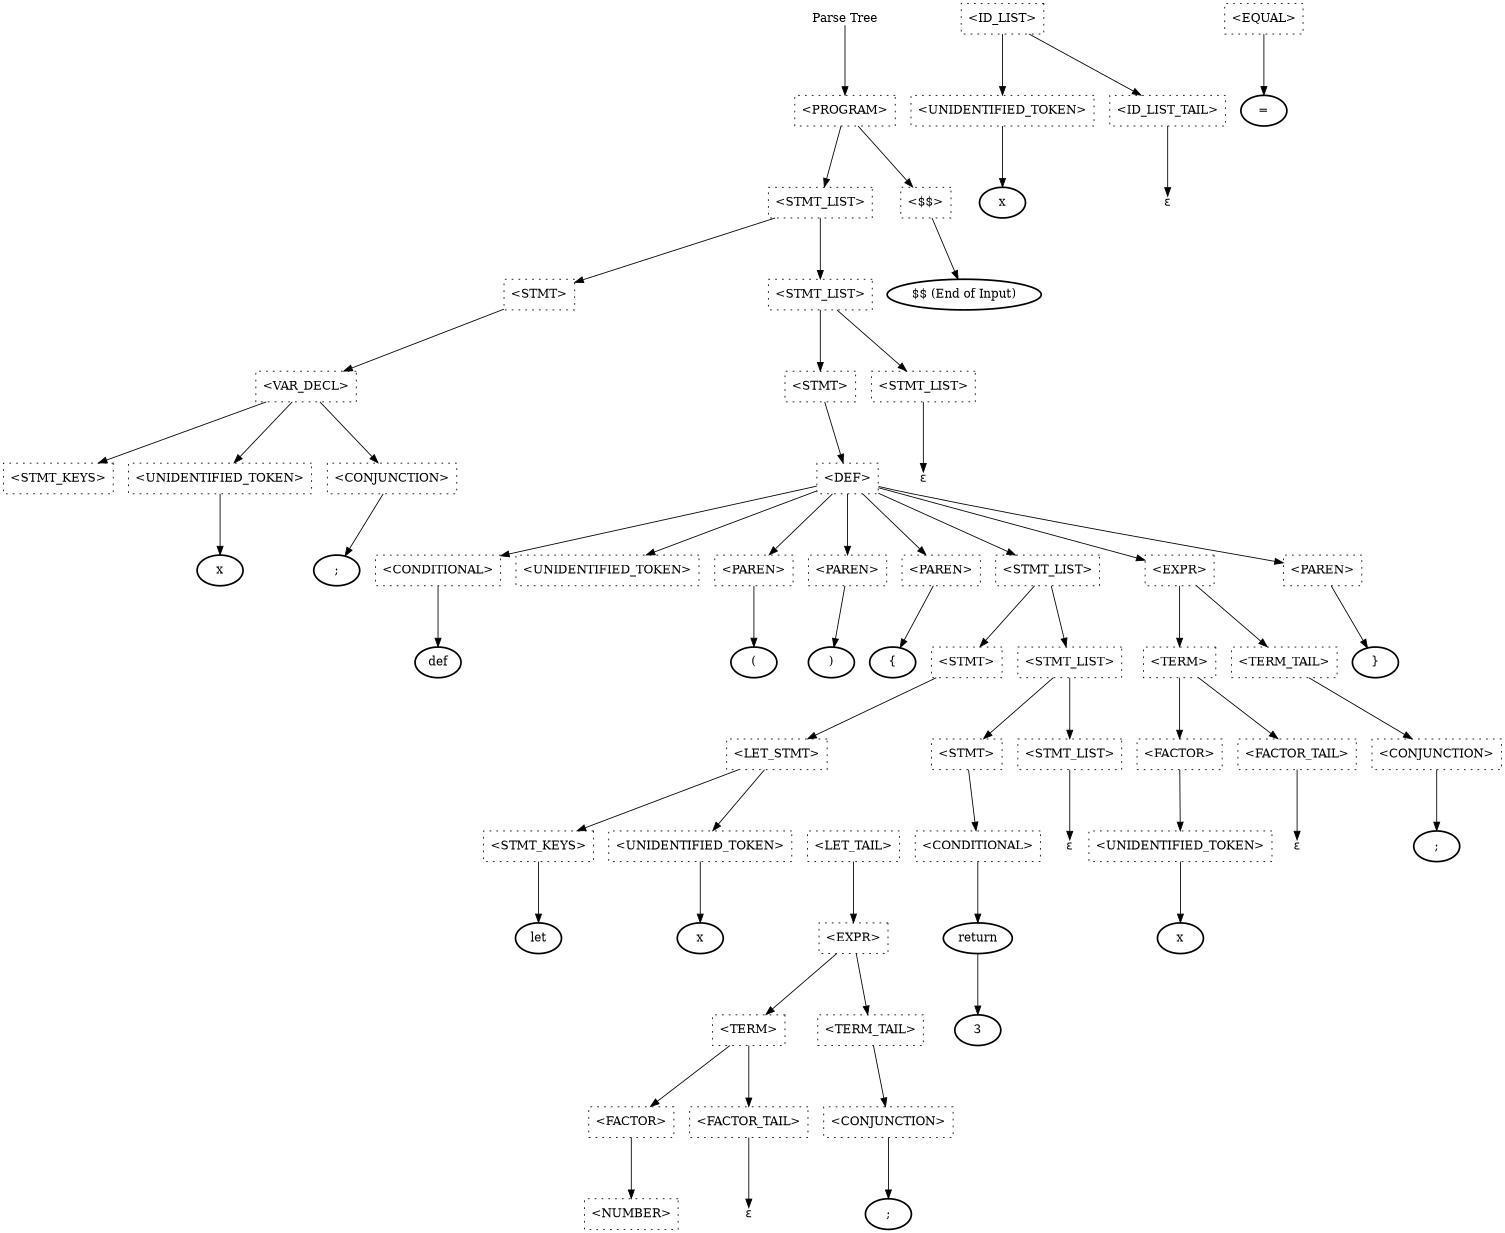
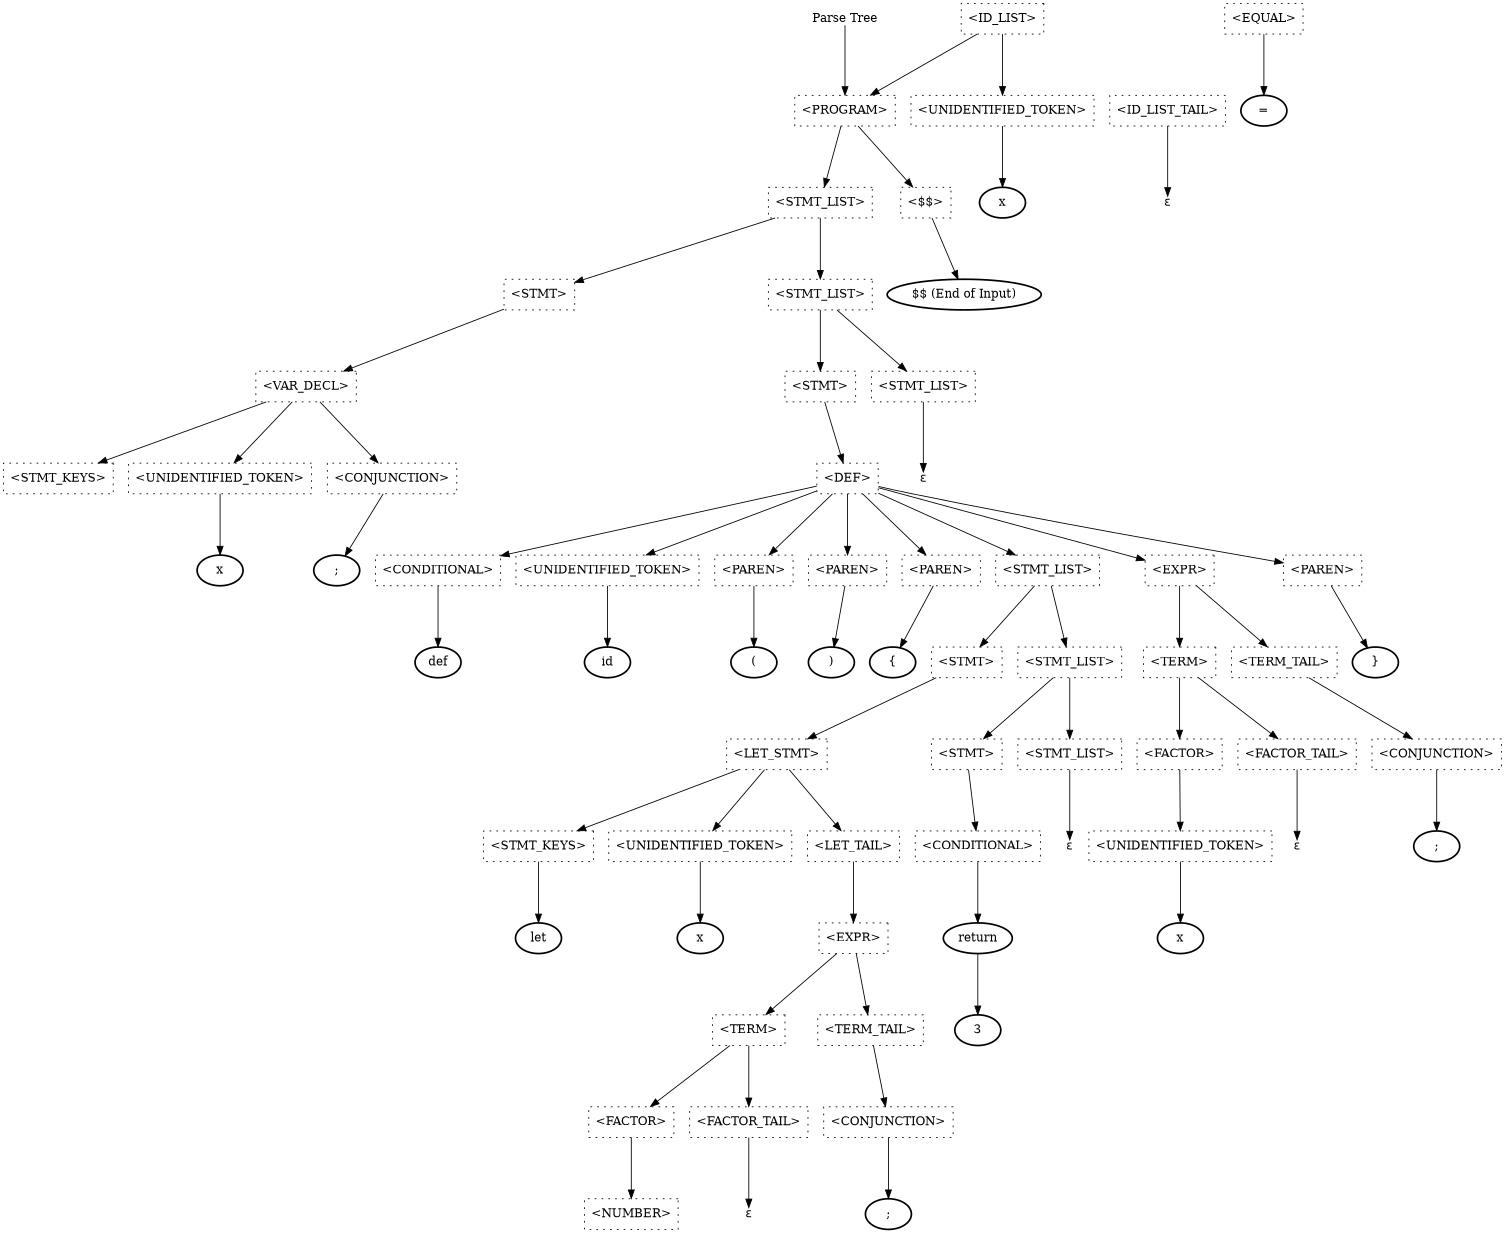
edge "<ID_LIST>" -> "<ID_LIST_TAIL>": now "<ID_LIST>" -> "<PROGRAM>"
node "id": added
edge "<LET_STMT>" -> "<LET_TAIL>": added
